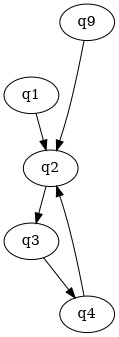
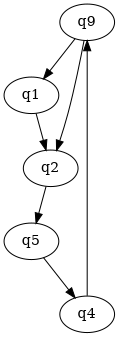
edge "q9" -> "q1": added
node "q3": label "q3" -> "q5"
edge "q4" -> "q2": now "q4" -> "q9"
